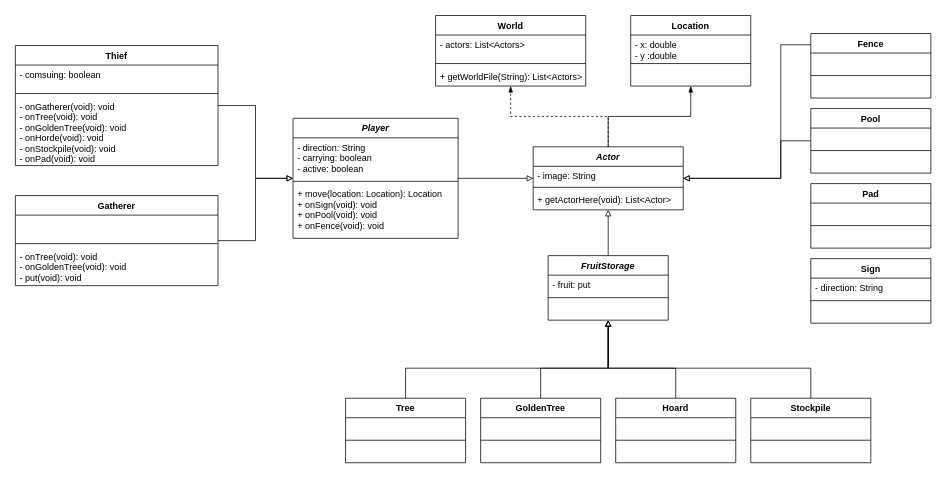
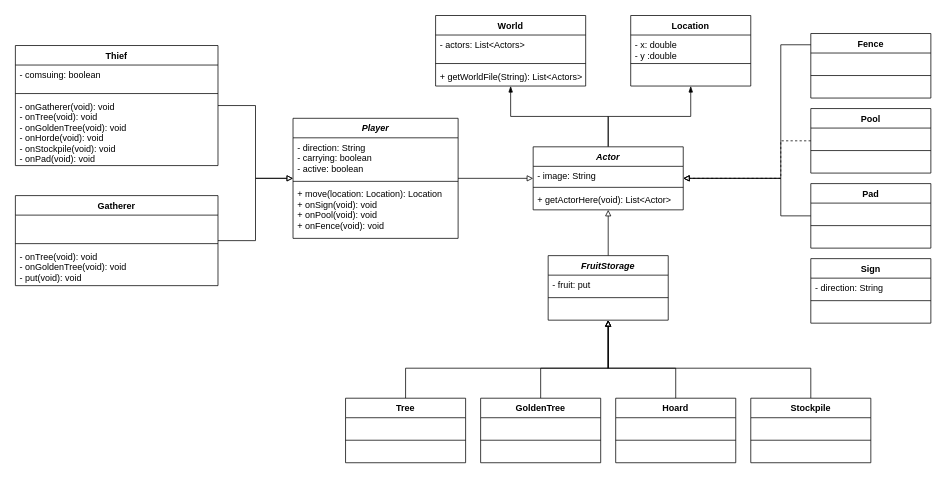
edge "Actor" -> "World": style dashed -> solid
edge "Pool" -> "Actor": style solid -> dashed
edge "Pad" -> "Actor": added
